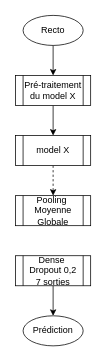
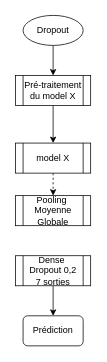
node "Recto": label "Recto" -> "Dropout"
node "model X": moved (53, 150) -> (53, 158)
node "Prédiction": shape ellipse -> rounded rectangle
